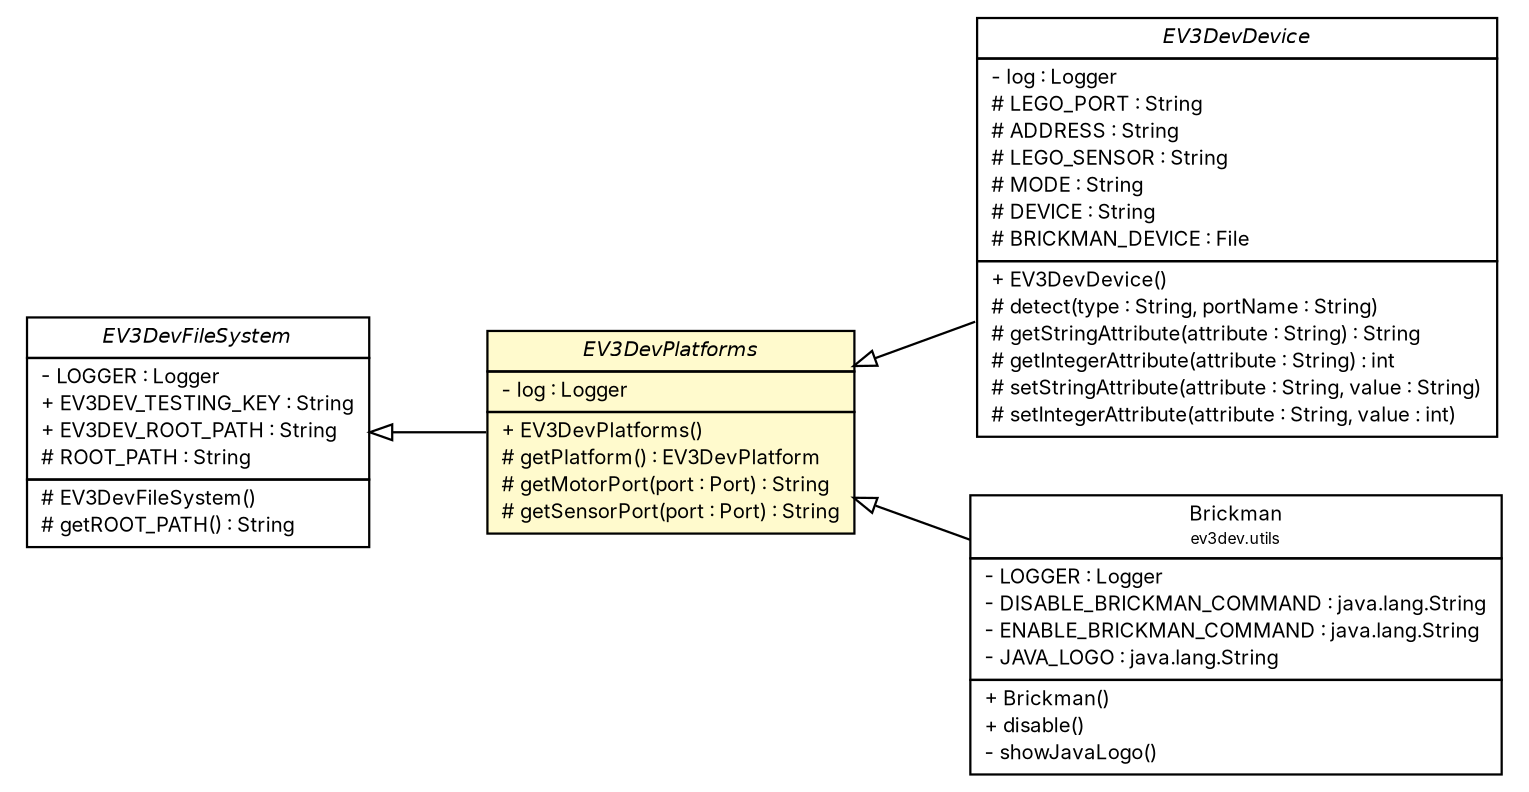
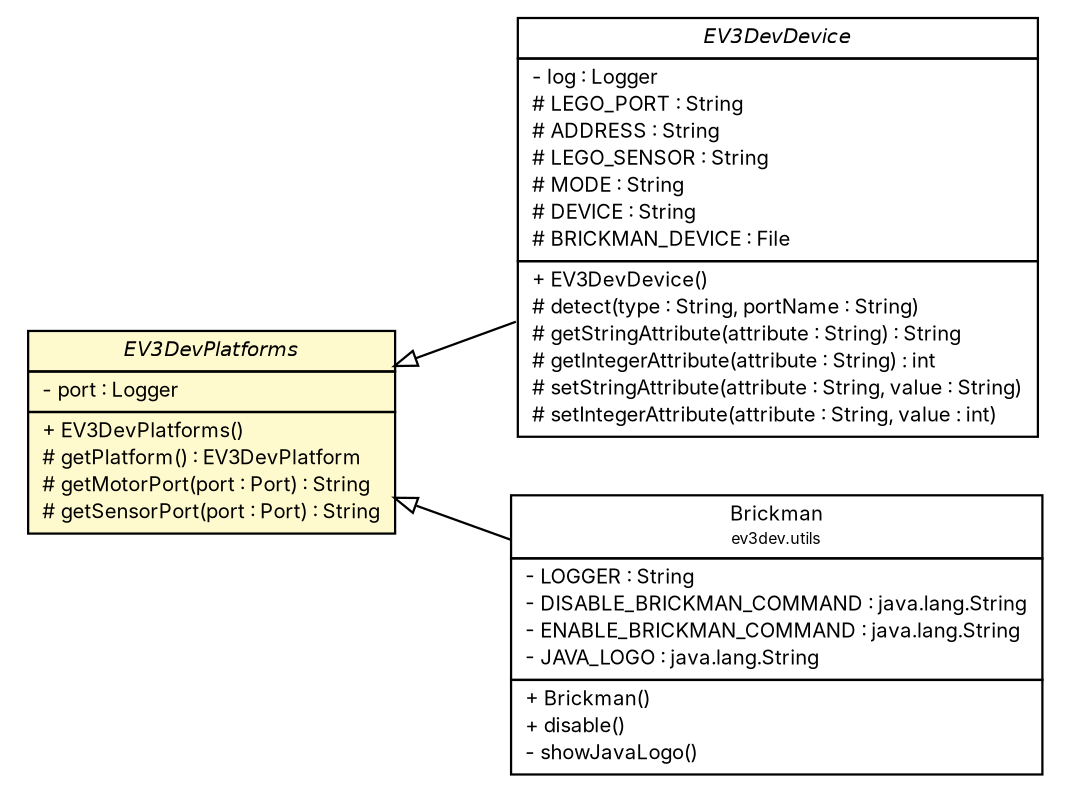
node "EV3DevPlatforms": text "- log : Logger" -> "- port : Logger"
node "EV3DevFileSystem": removed
node "Brickman": text "- LOGGER : Logger" -> "- LOGGER : String"
